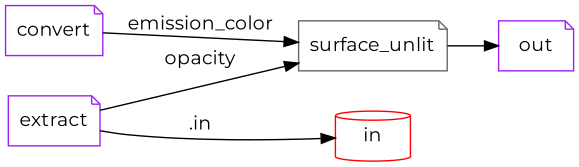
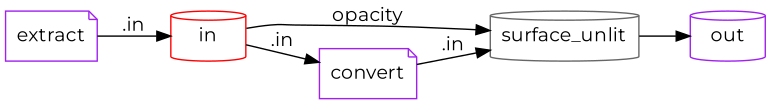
edge "convert" -> "surface_unlit": label "emission_color" -> ".in"
node "surface_unlit": shape note -> cylinder
node "out": shape note -> cylinder
edge "in" -> "convert": added, label ".in"
edge "extract" -> "surface_unlit": now "in" -> "surface_unlit"
